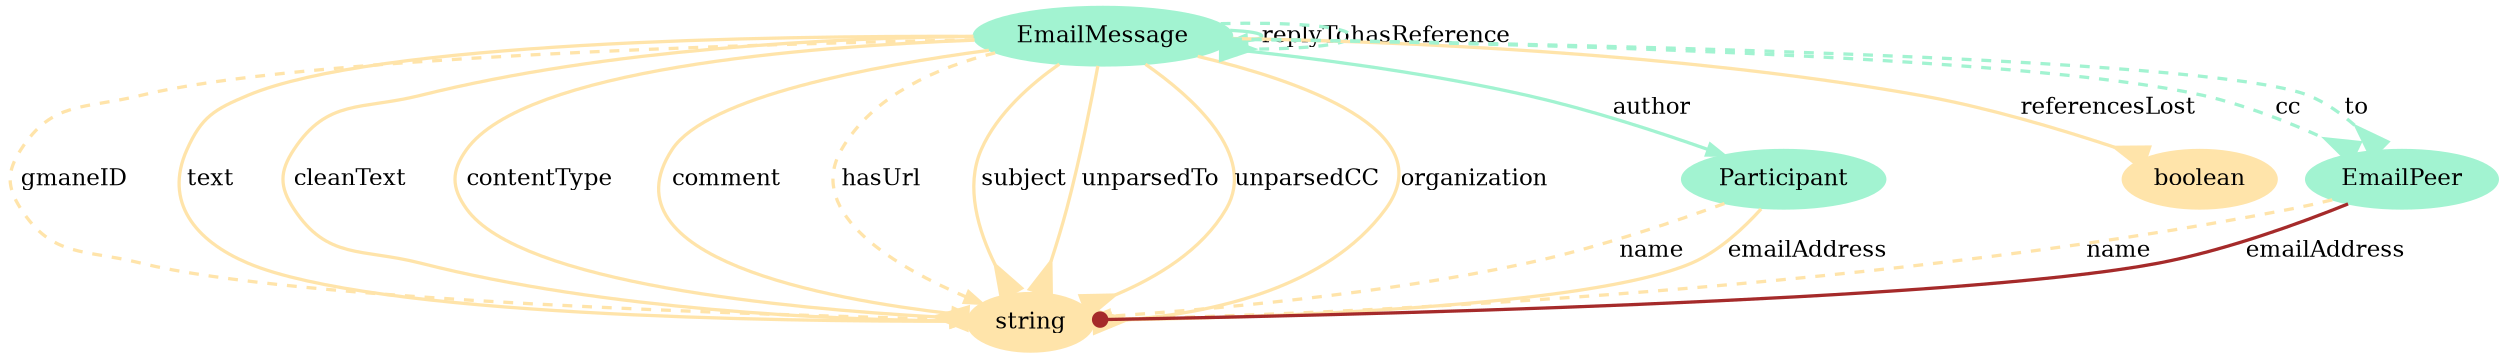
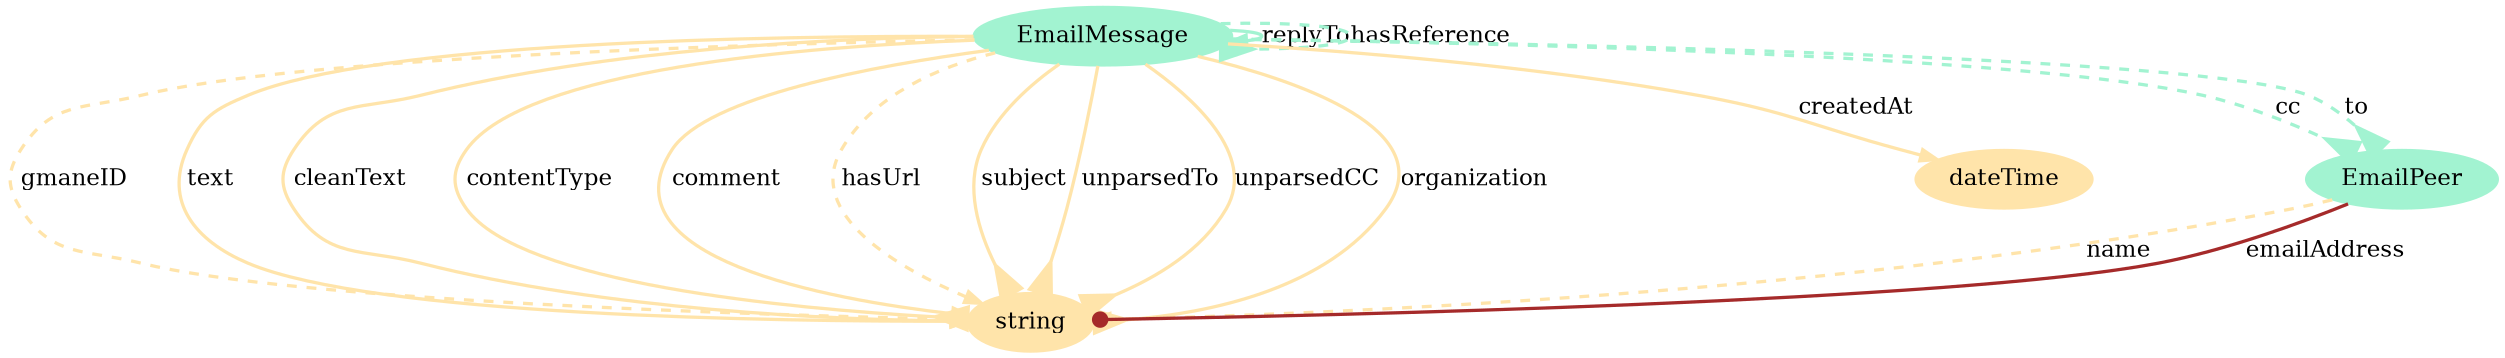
node "Participant": removed
node "dateTime": added
node "boolean": removed
